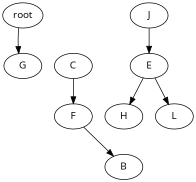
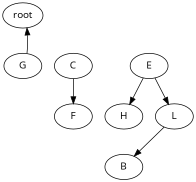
node "J": removed
edge "root" -> "G": reversed
edge "F" -> "B": now "L" -> "B"
